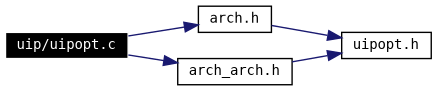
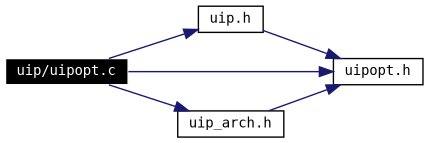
node "arch.h": label "arch.h" -> "uip.h"
edge "uip/uipopt.c" -> "uipopt.h": added
node "arch_arch.h": label "arch_arch.h" -> "uip_arch.h"
